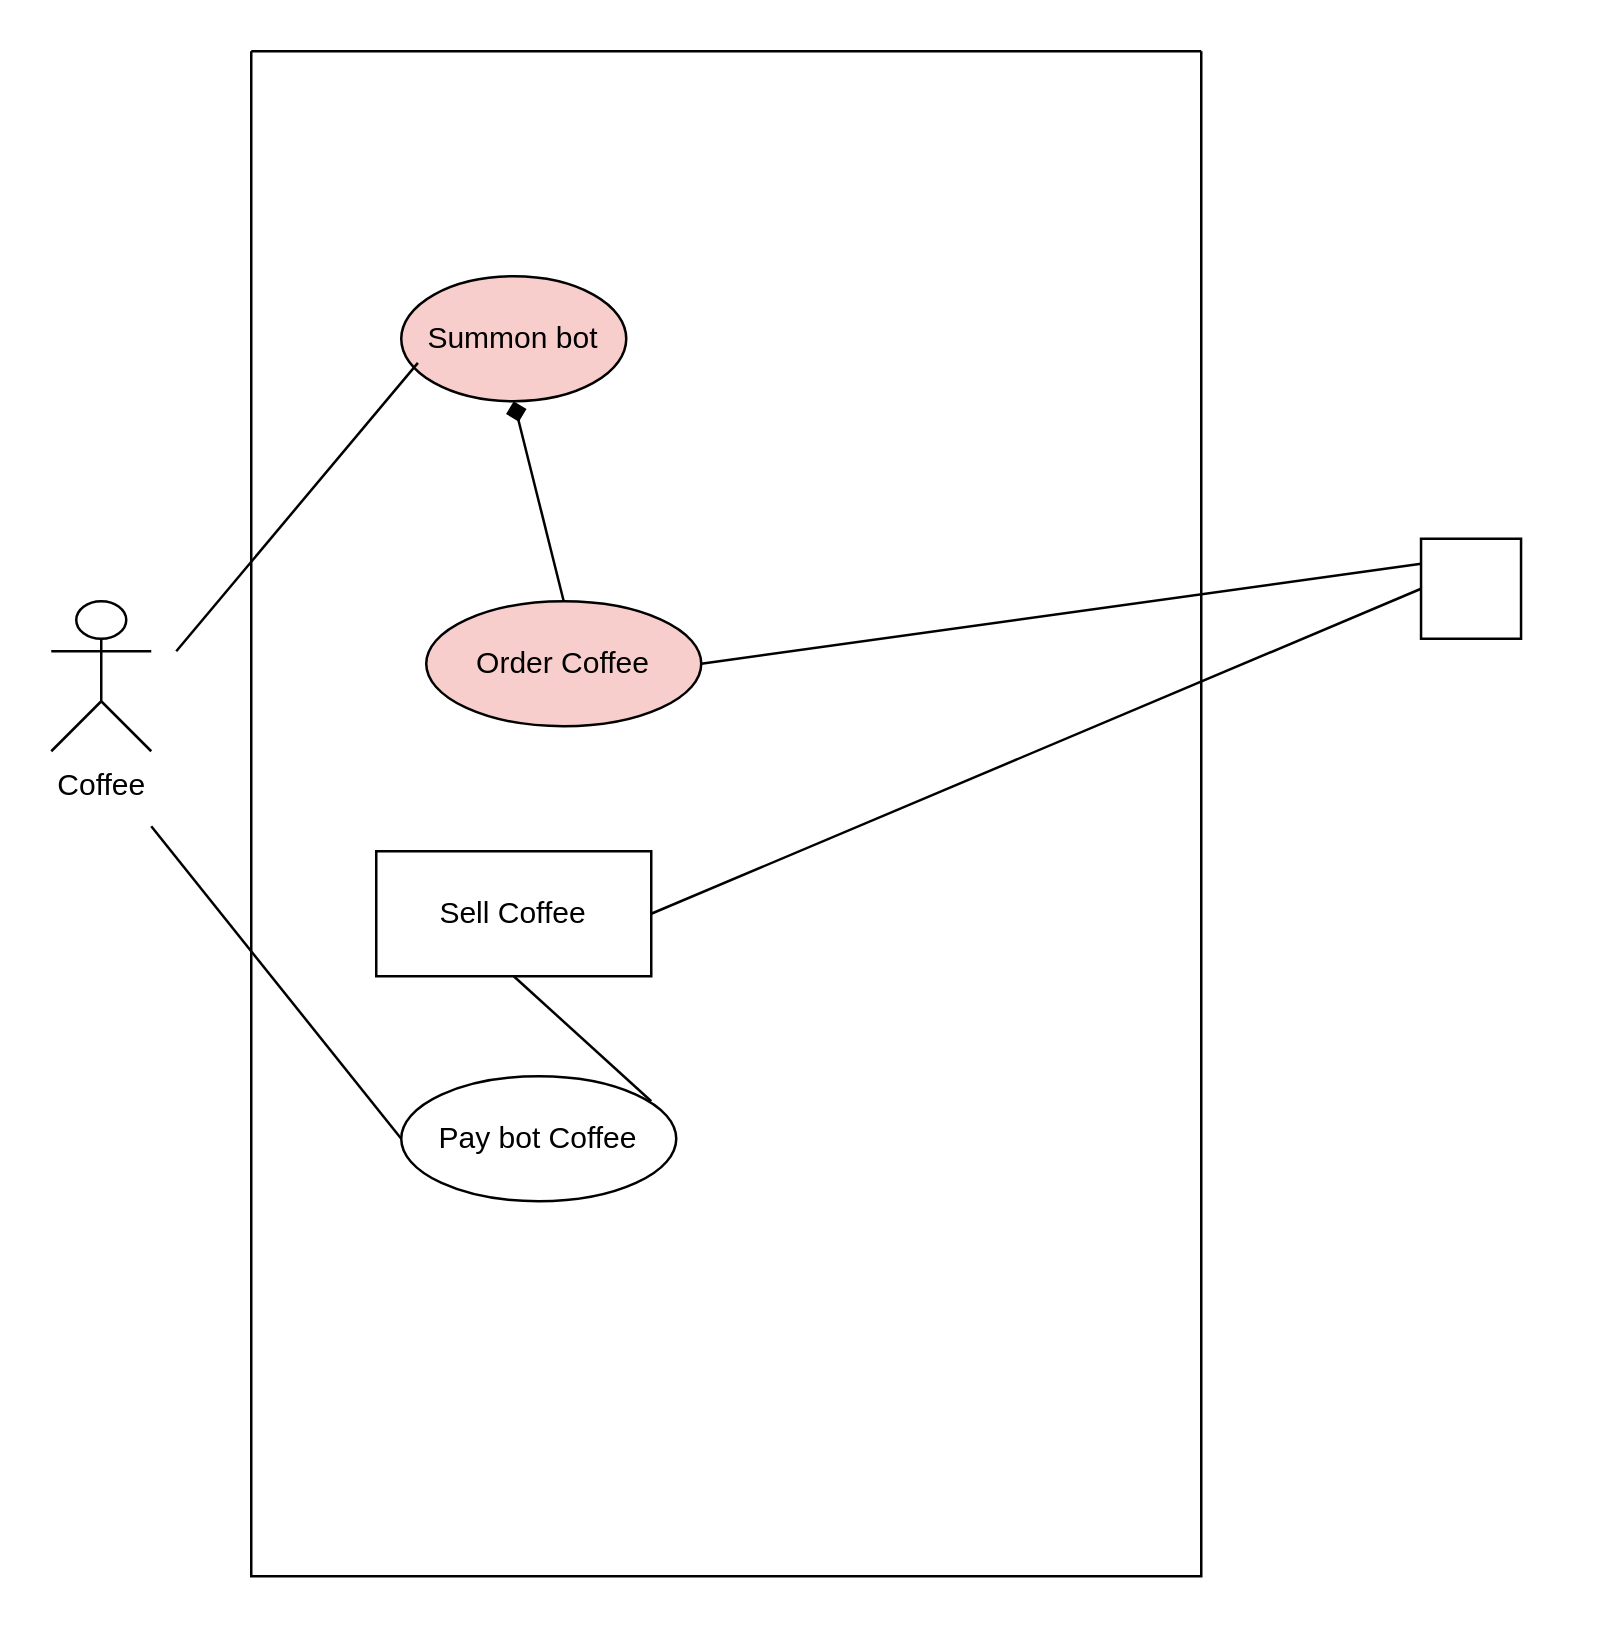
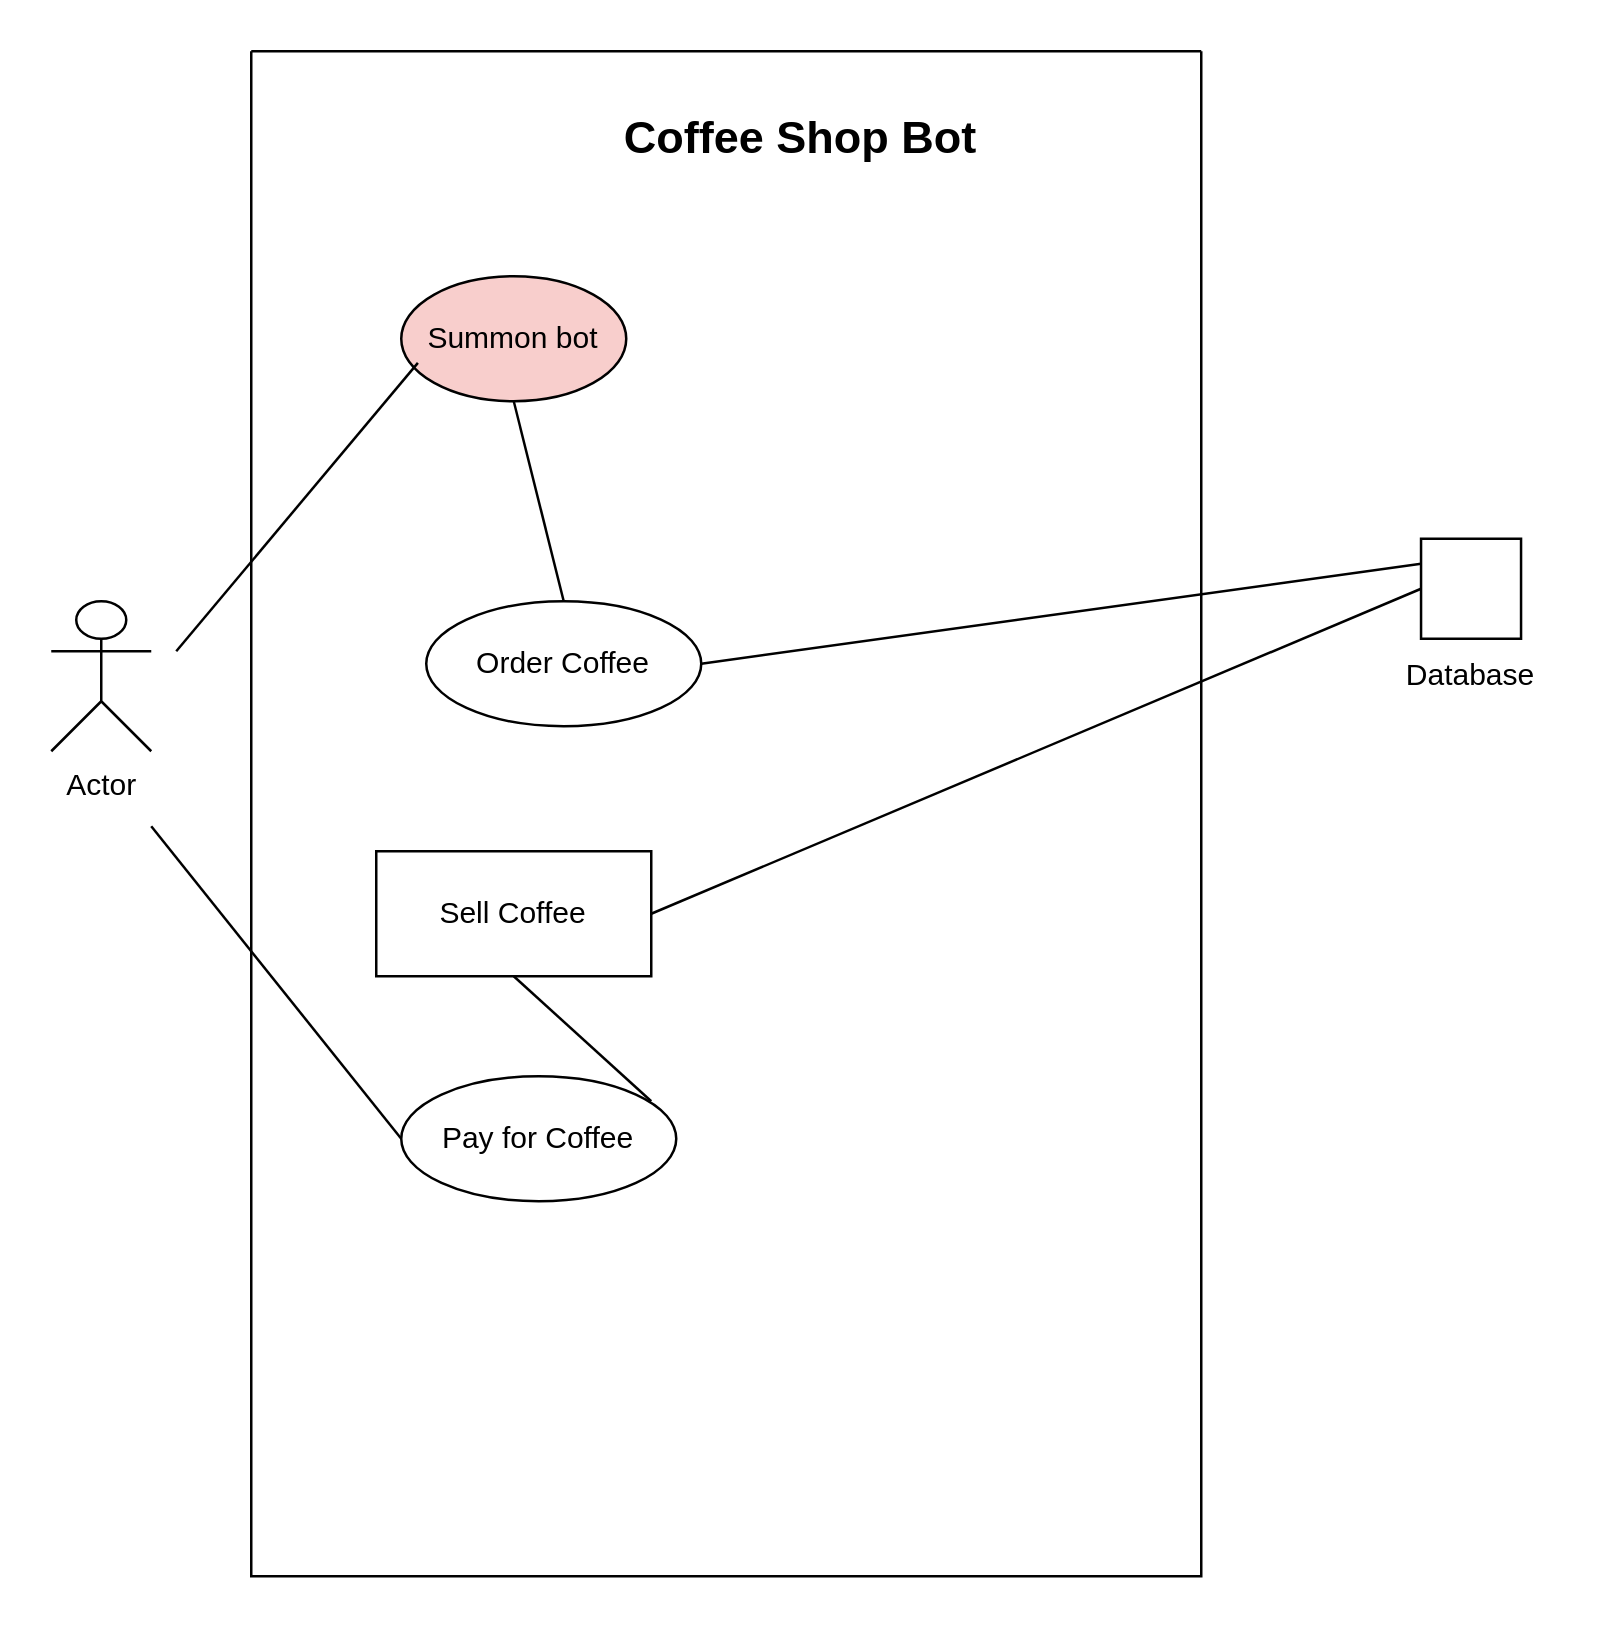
node "Coffee Shop Bot": added
edge "Order Coffee" -> "Summon bot": arrowhead diamond -> none
node "Order Coffee": fillcolor #f8cecc -> #ffffff
node "Database": added
node "Coffee": label "Coffee" -> "Actor"
node "Pay bot Coffee": label "Pay bot Coffee" -> "Pay for Coffee"
